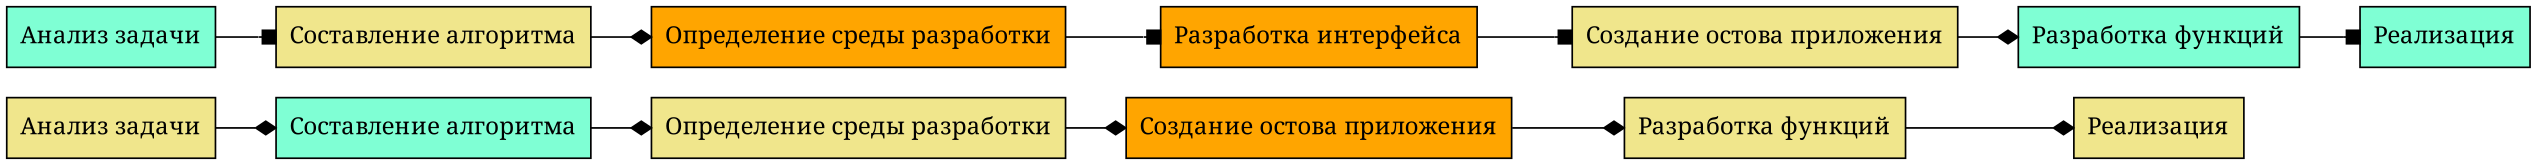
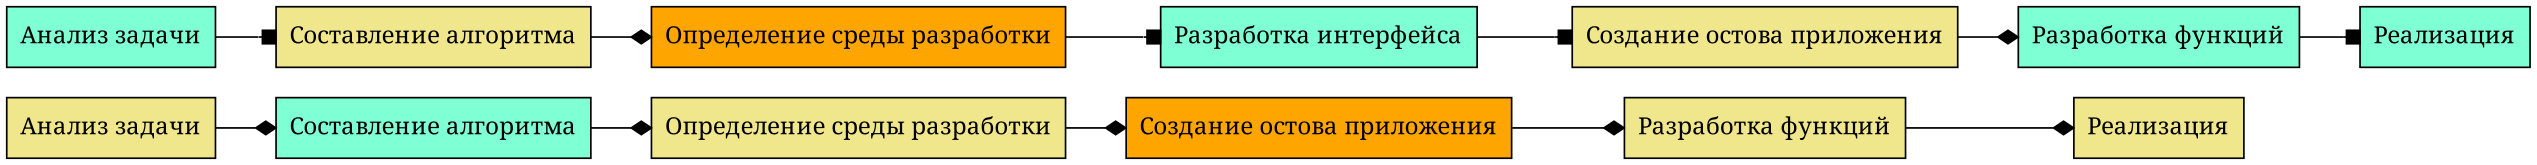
node "Разработка интерфейса": fillcolor orange -> aquamarine
